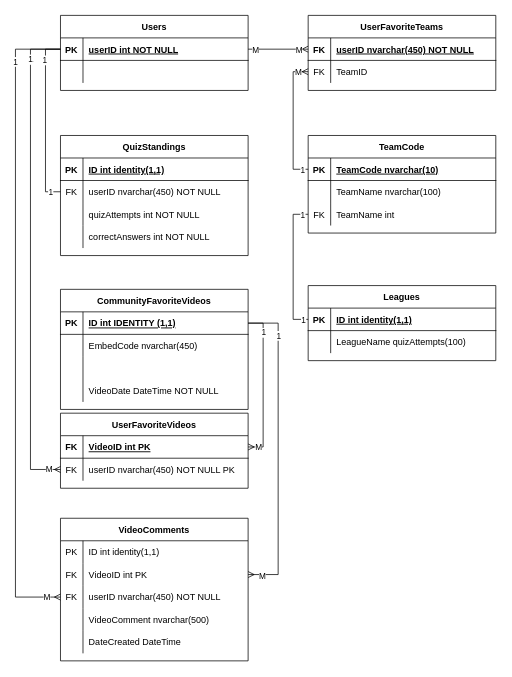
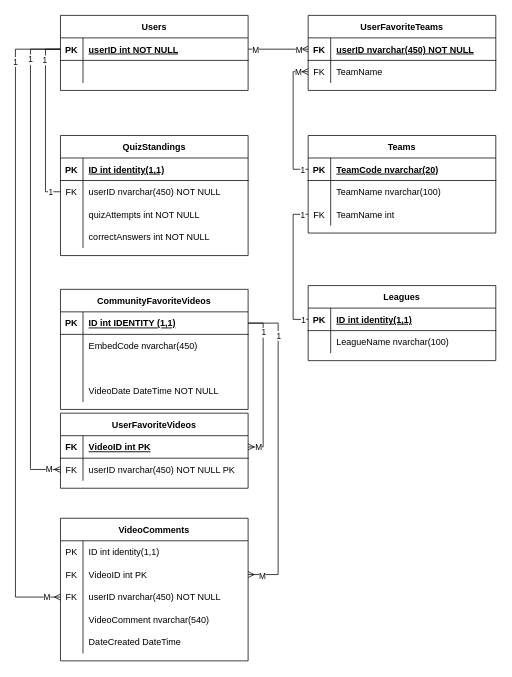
node "TeamID": label "TeamID" -> "TeamName"
node "TeamCode": label "TeamCode" -> "Teams"
node "TeamCode nvarchar(10)": label "TeamCode nvarchar(10)" -> "TeamCode nvarchar(20)"
node "LeagueName quizAttempts(100)": label "LeagueName quizAttempts(100)" -> "LeagueName nvarchar(100)"
node "VideoComment nvarchar(500)": label "VideoComment nvarchar(500)" -> "VideoComment nvarchar(540)"
